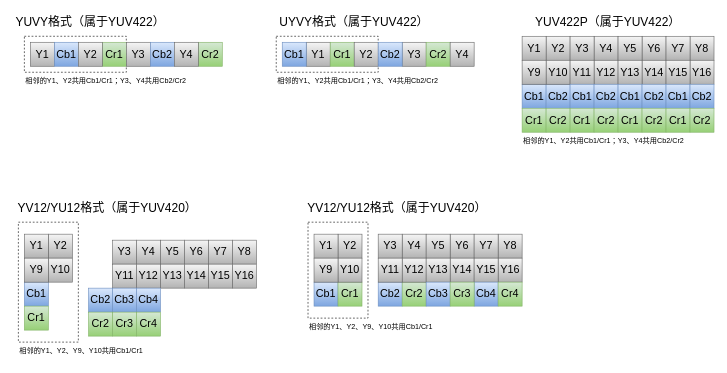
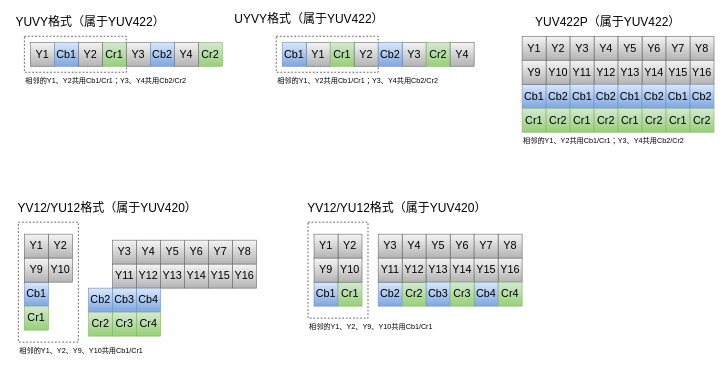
node "UYVY格式（属于YUV422）": moved (354, 21) -> (309, 18)
